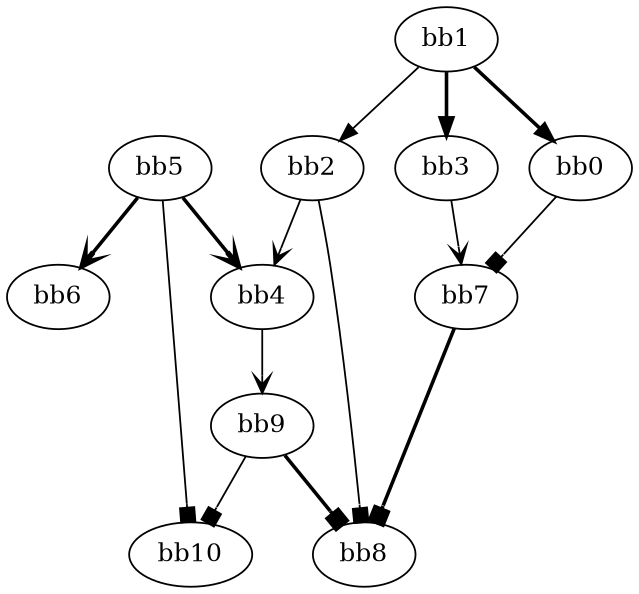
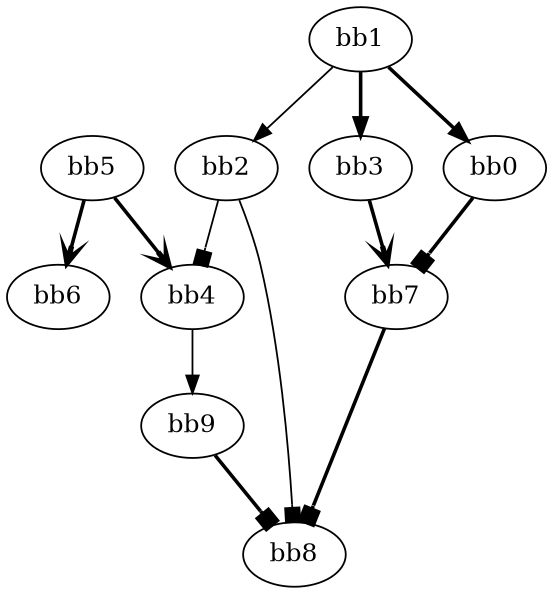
edge "bb3" -> "bb7": style solid -> bold
edge "bb2" -> "bb4": arrowhead vee -> box
edge "bb0" -> "bb7": style solid -> bold
edge "bb4" -> "bb9": arrowhead vee -> normal
node "bb10": removed
